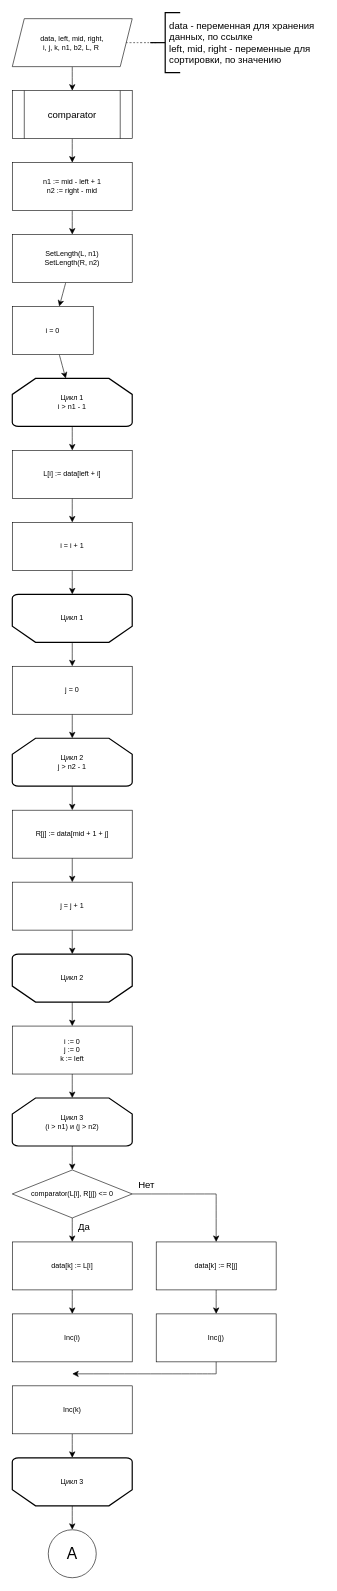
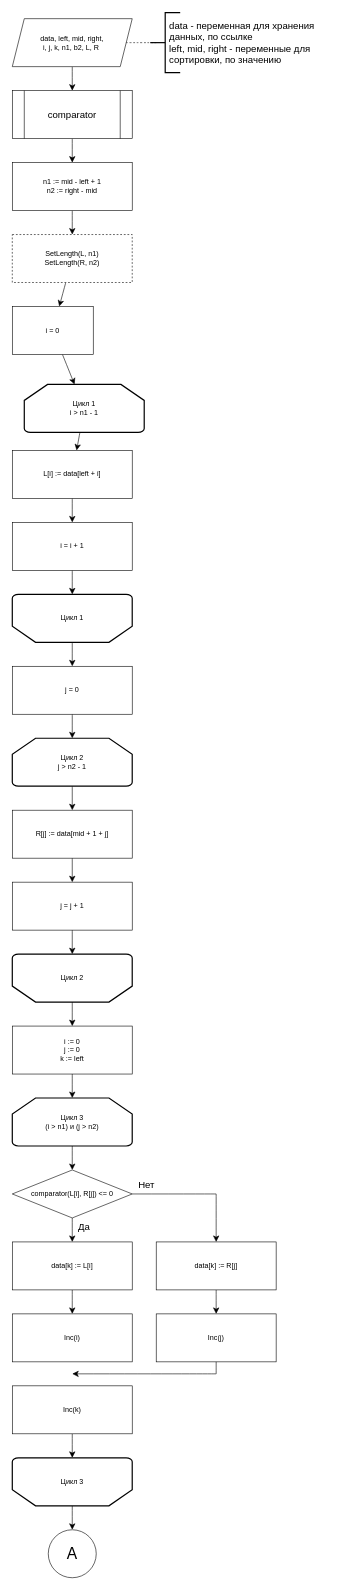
node "SetLength(L, n1) SetLength(R, n2)": style solid -> dashed
node "Цикл 1 i > n1 - 1": moved (72, 402) -> (84, 408)
